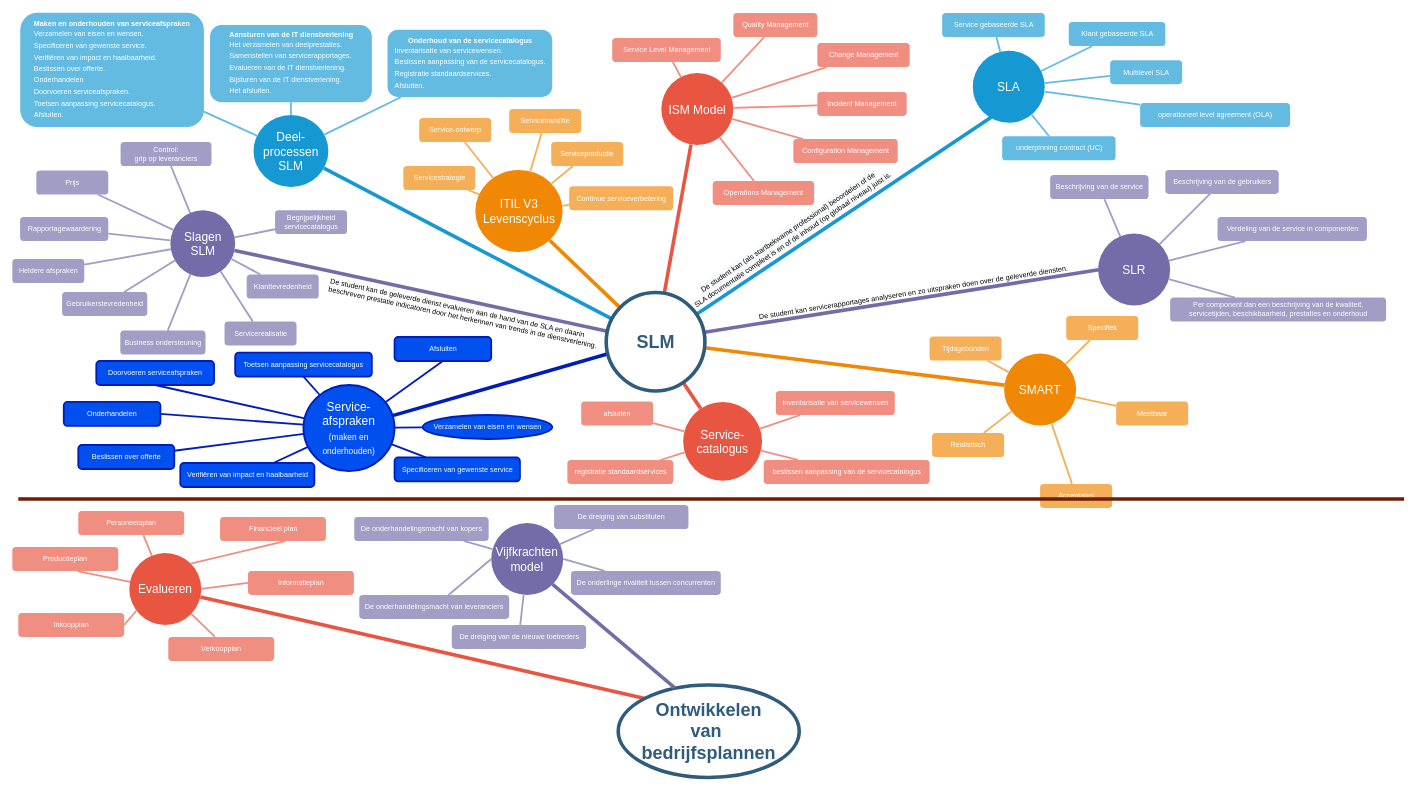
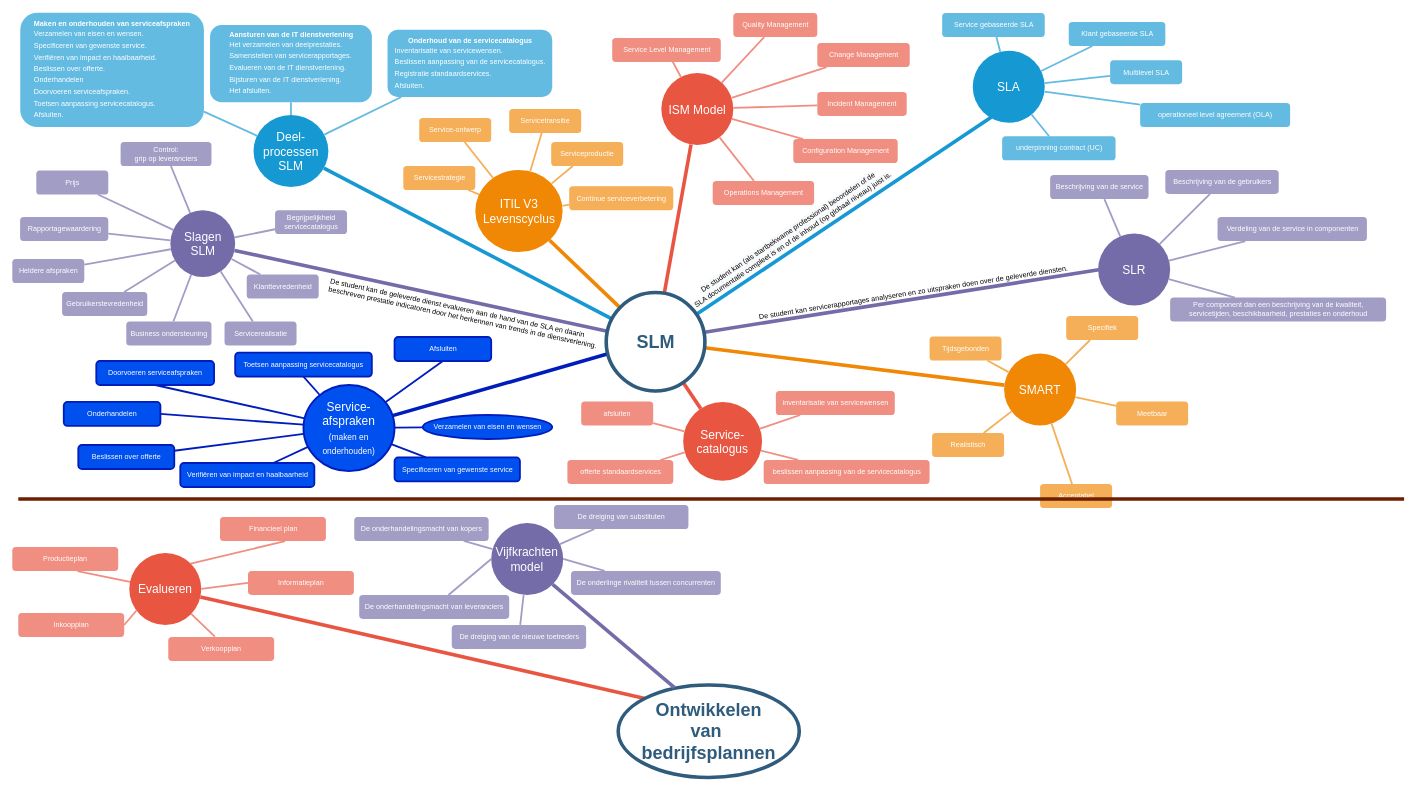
node "Business ondersteuning": moved (163, 342) -> (169, 333)
node "registratie standaardservices": label "registratie standaardservices" -> "offerte standaardservices"
node "Personeelsplan": removed
edge "Personeelsplan" -- "Evalueren": removed
